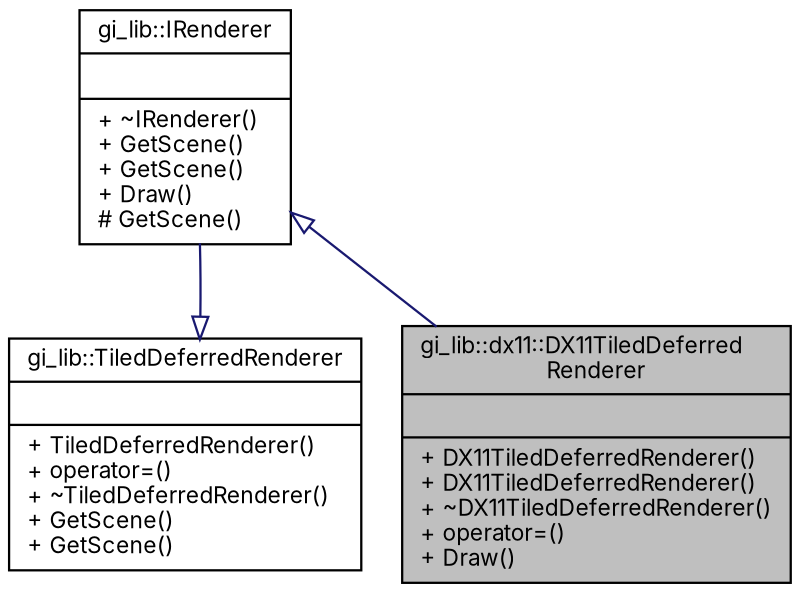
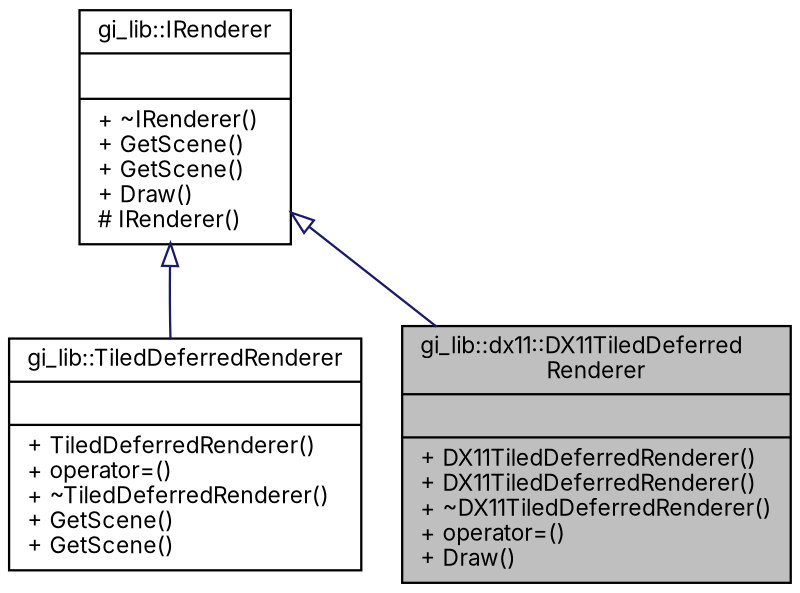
node "gi_lib::IRenderer": text "# GetScene()" -> "# IRenderer()"
edge "gi_lib::IRenderer" -> "gi_lib::TiledDeferredRenderer": reversed
